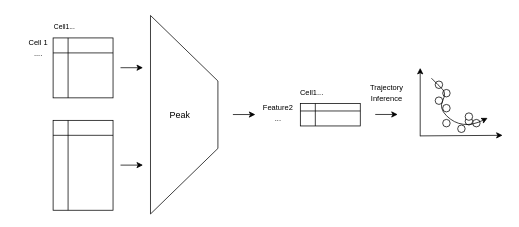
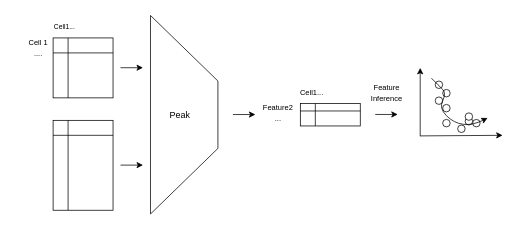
node "Trajectory Inference": label "Trajectory Inference" -> "Feature Inference"
